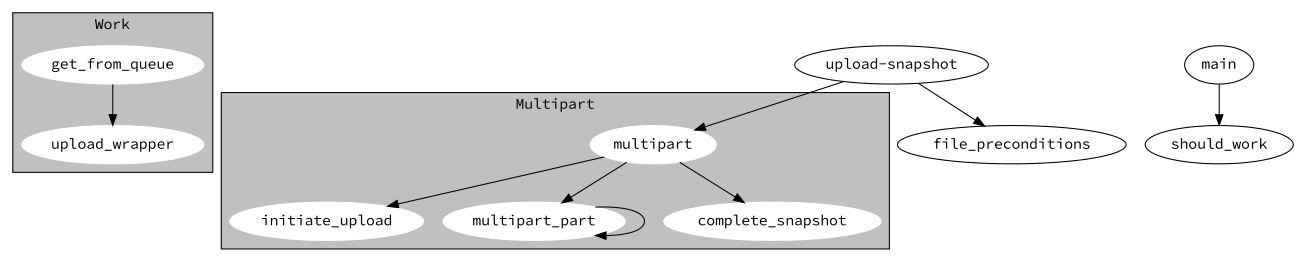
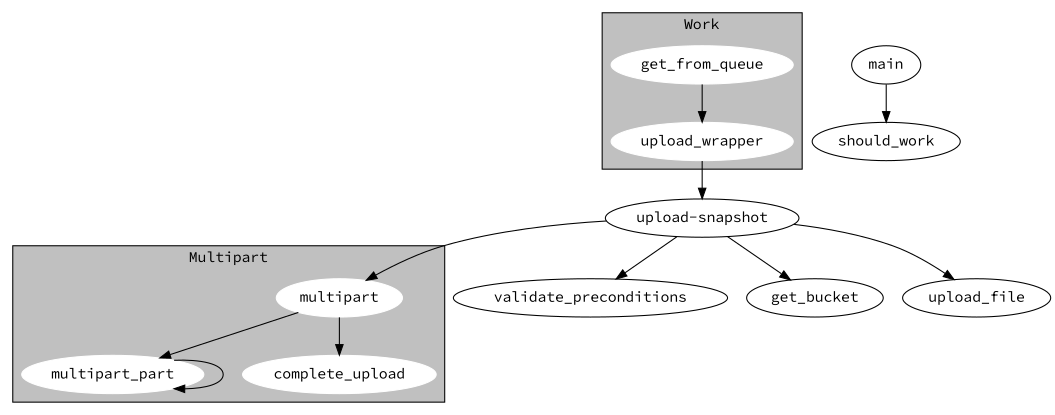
node "file_preconditions": label "file_preconditions" -> "validate_preconditions"
edge "upload_wrapper" -> "upload-snapshot": added
node "initiate_upload": removed
node "complete_snapshot": label "complete_snapshot" -> "complete_upload"
node "get_bucket": added
node "upload_file": added
